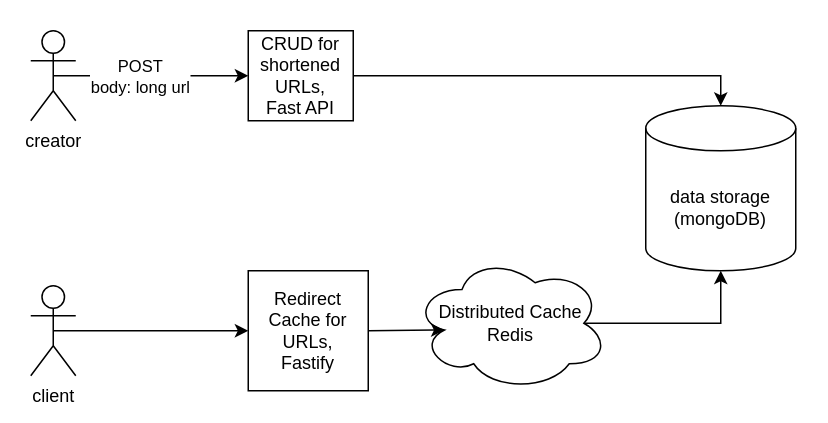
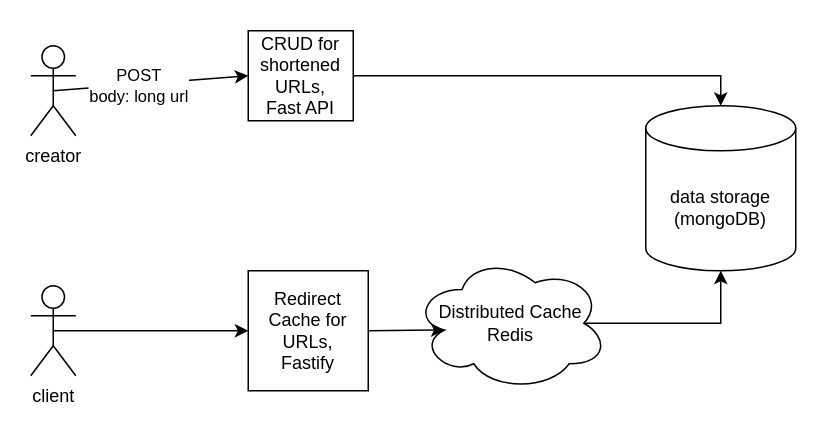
node "creator": moved (53, 76) -> (53, 91)
